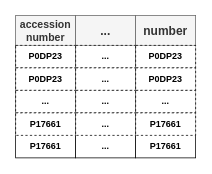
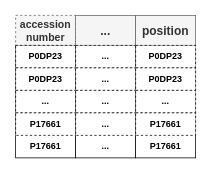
node "accession number": style solid -> dashed
node "number": label "number" -> "position"
